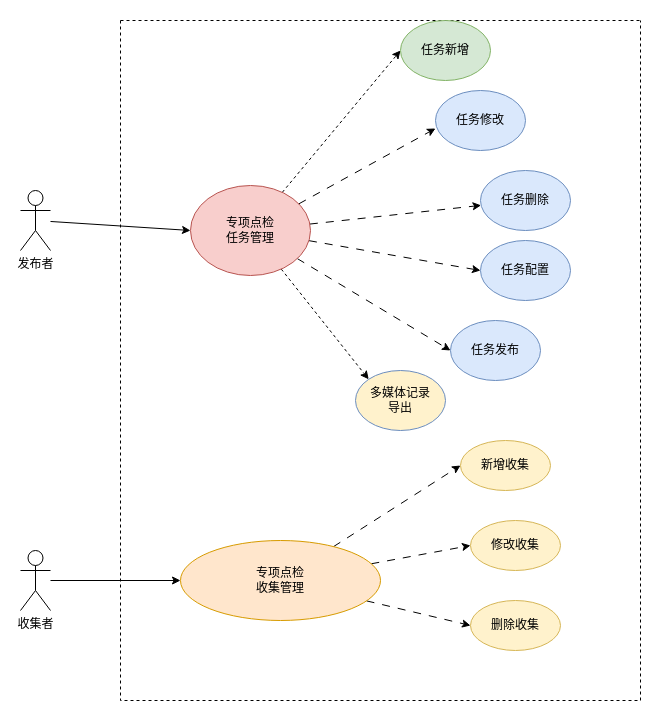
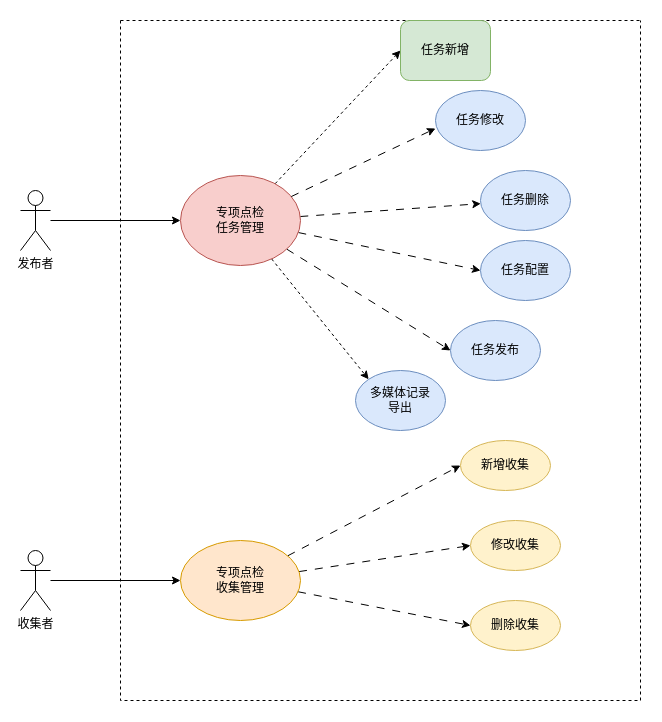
node "任务新增": shape ellipse -> rounded rectangle
node "专项点检 任务管理": moved (251, 231) -> (241, 221)
node "多媒体记录 导出": fillcolor #fff2cc -> #dae8fc
node "专项点检 收集管理": size 200x80 -> 120x80
